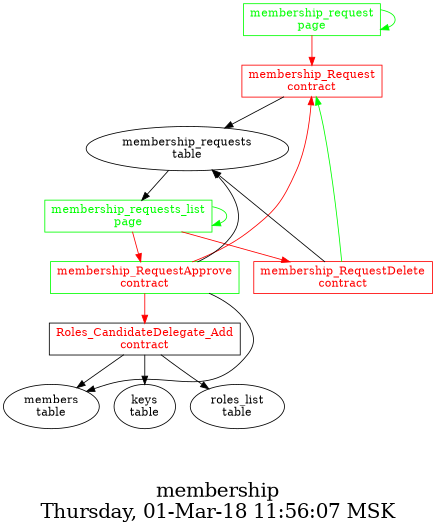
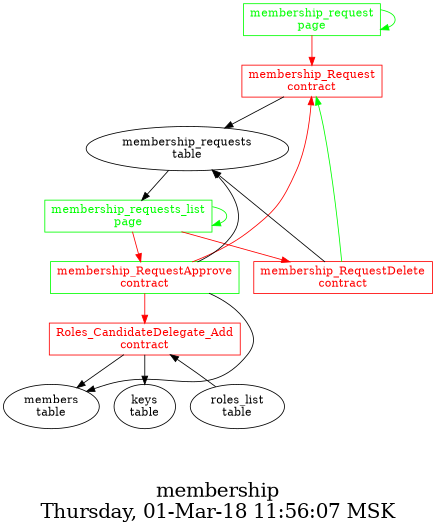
node "Roles_CandidateDelegate_Add contract": color black -> red
edge "Roles_CandidateDelegate_Add contract" -> "roles_list table": reversed
